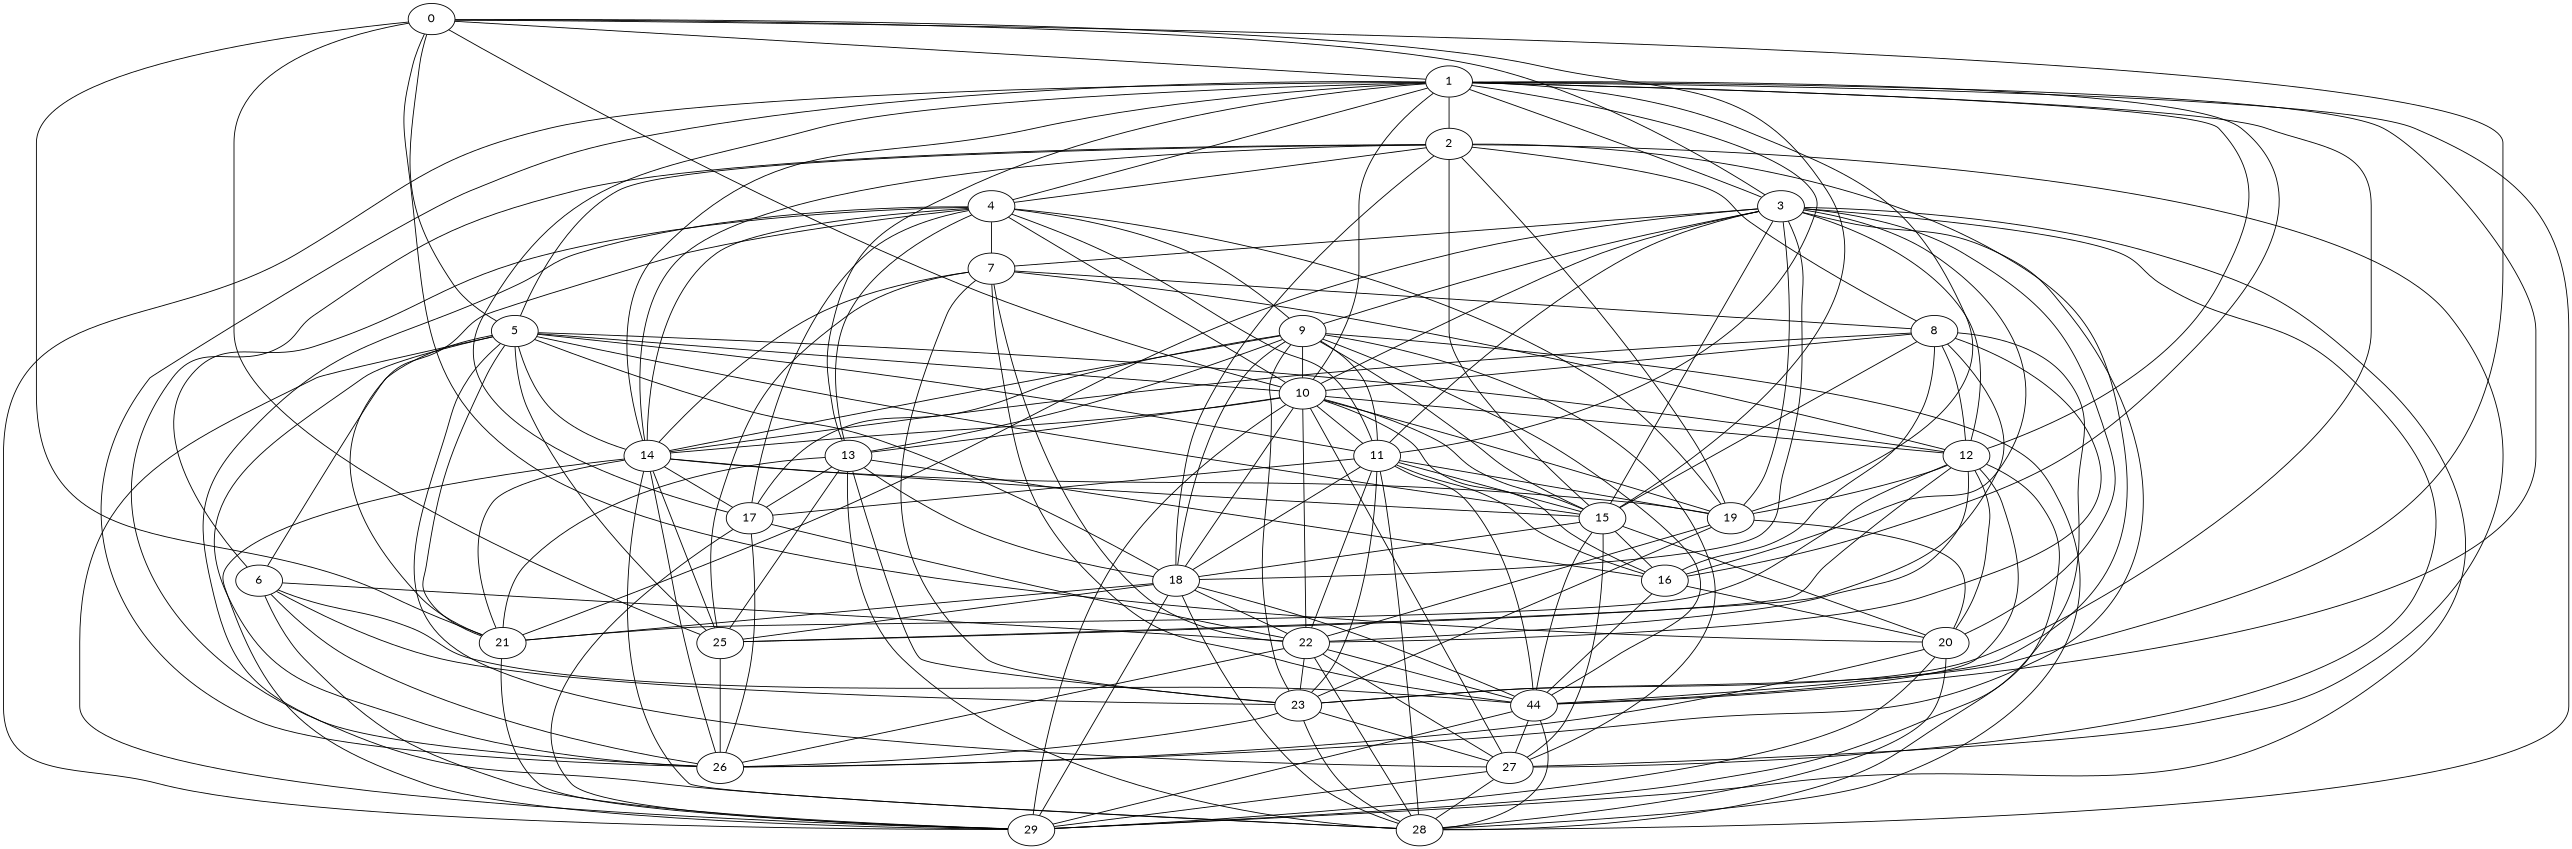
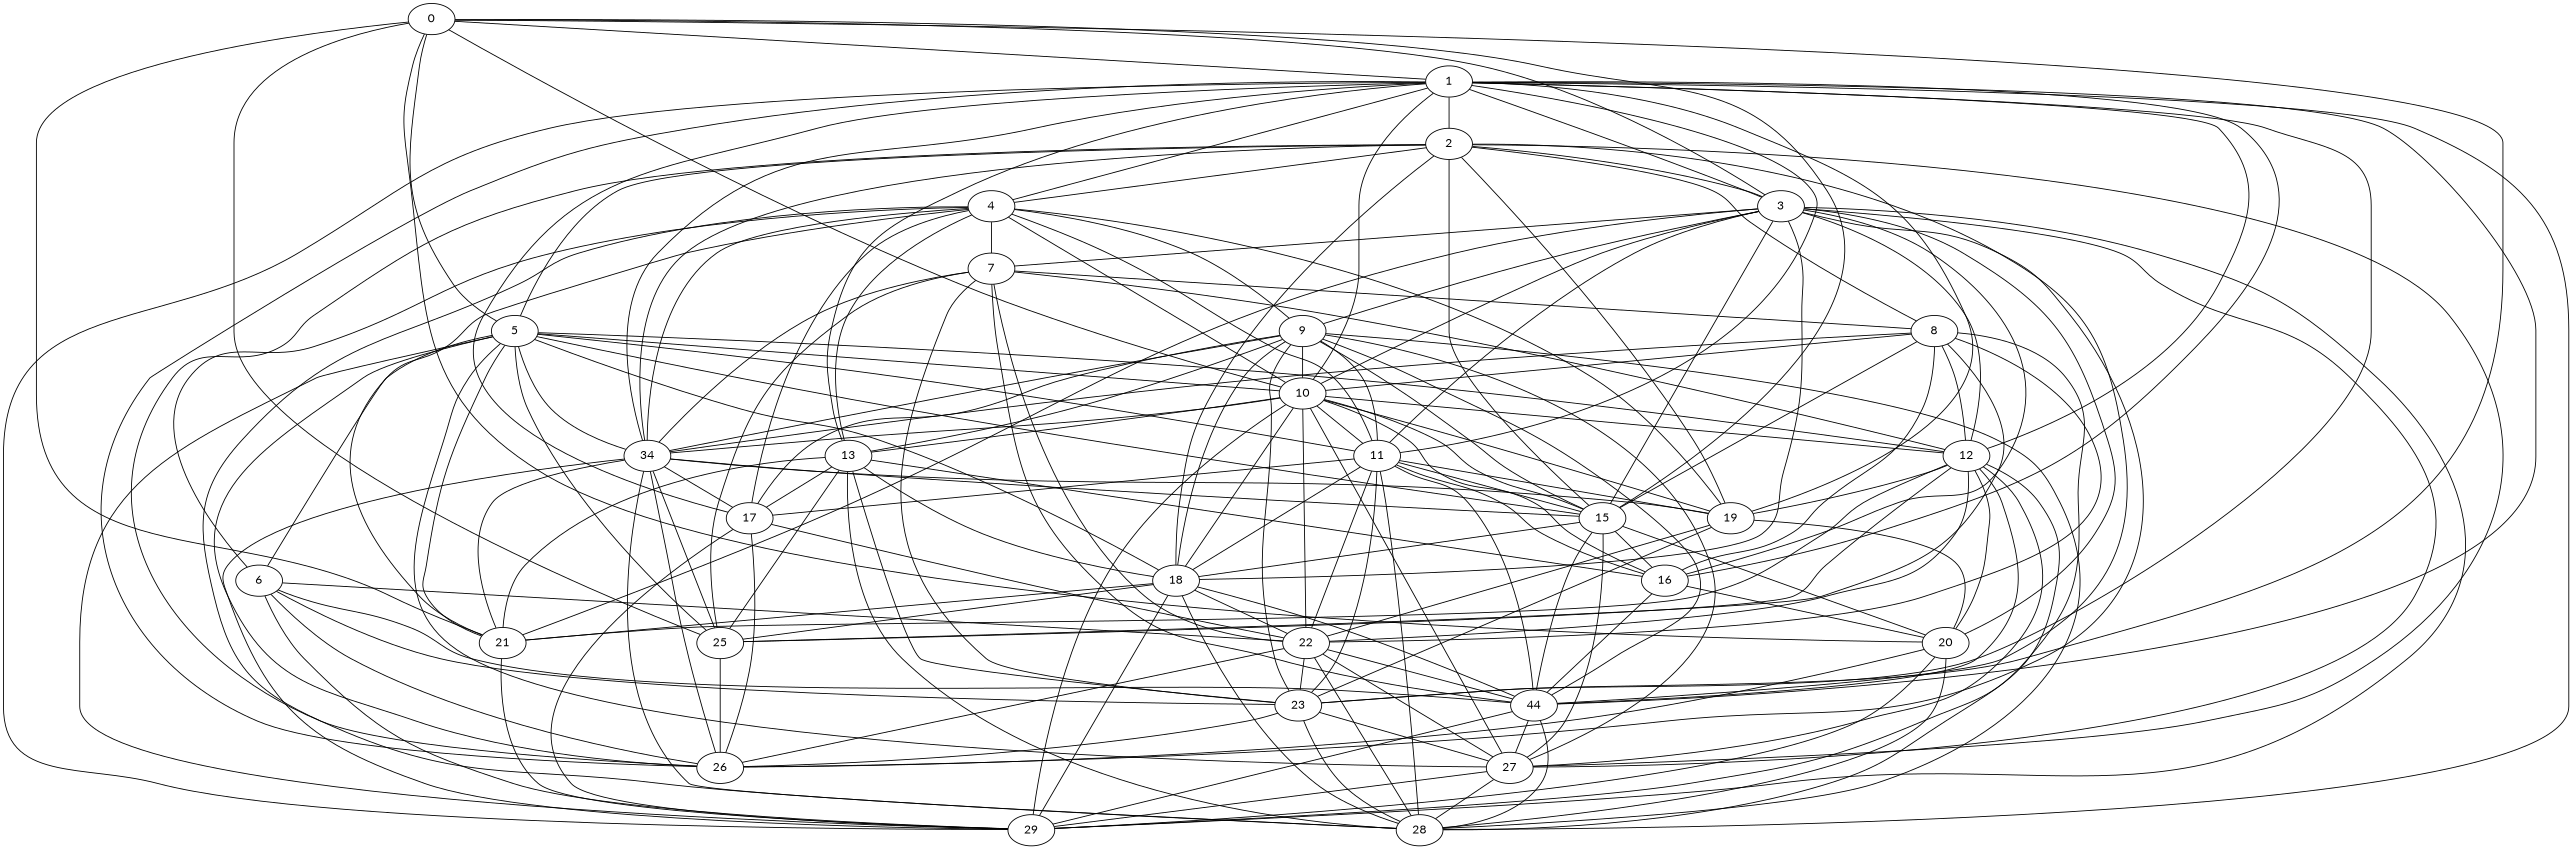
edge "3" -- "19": now "3" -- "2"
node "14": label "14" -> "34"
edge "12" -- "27": added
